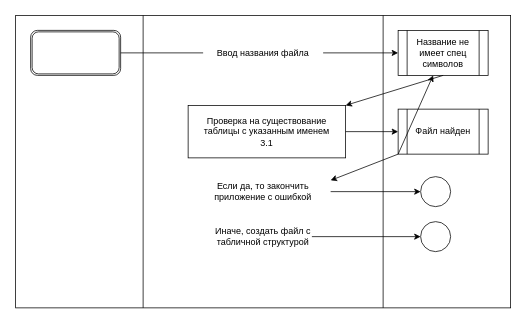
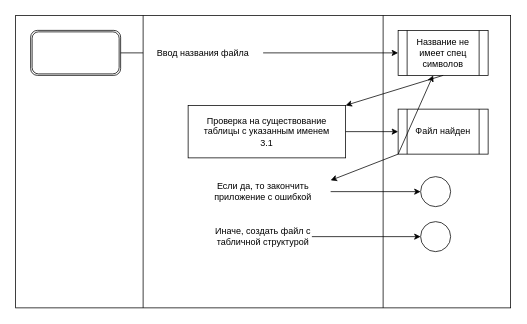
node "Ввод названия файла": moved (263, 53) -> (203, 53)
